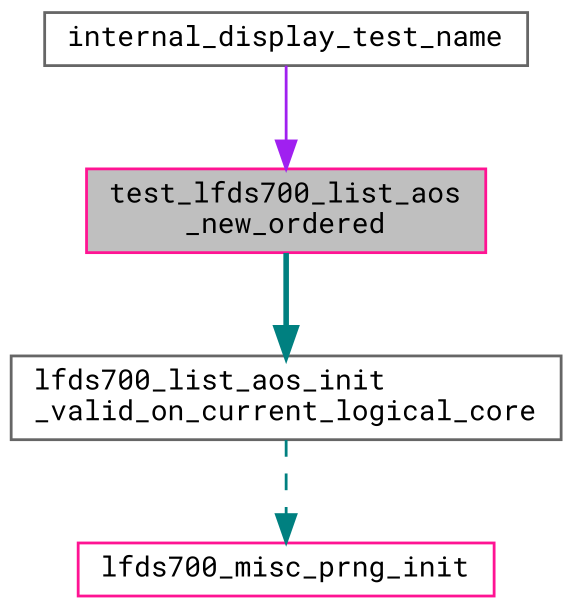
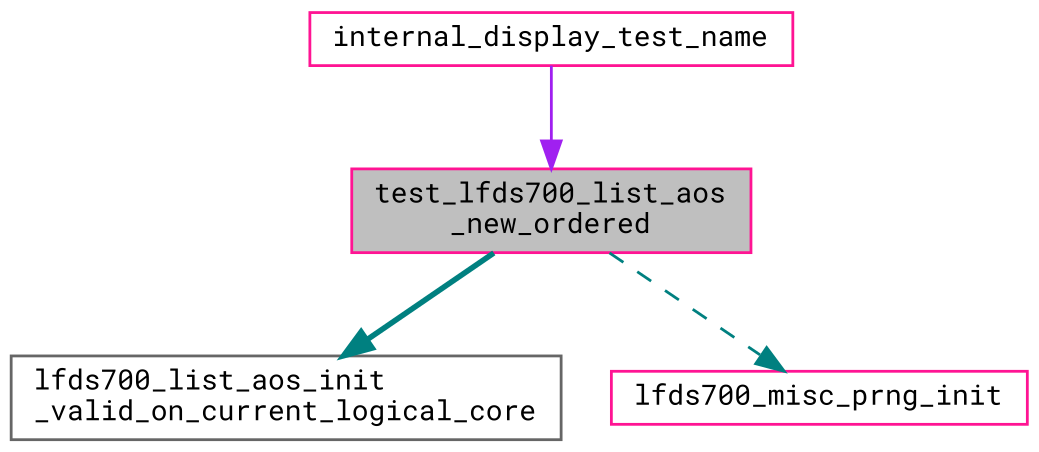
node "internal_display_test_name": color gray40 -> deeppink
edge "lfds700_list_aos_init _valid_on_current_logical_core" -> "lfds700_misc_prng_init": now "test_lfds700_list_aos _new_ordered" -> "lfds700_misc_prng_init"
